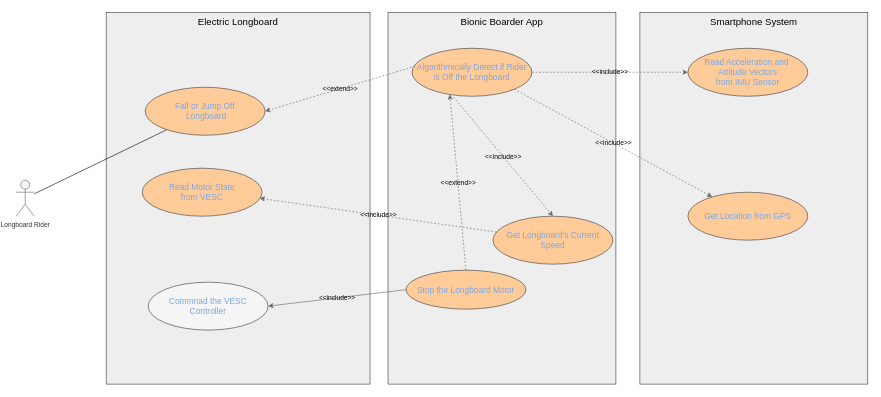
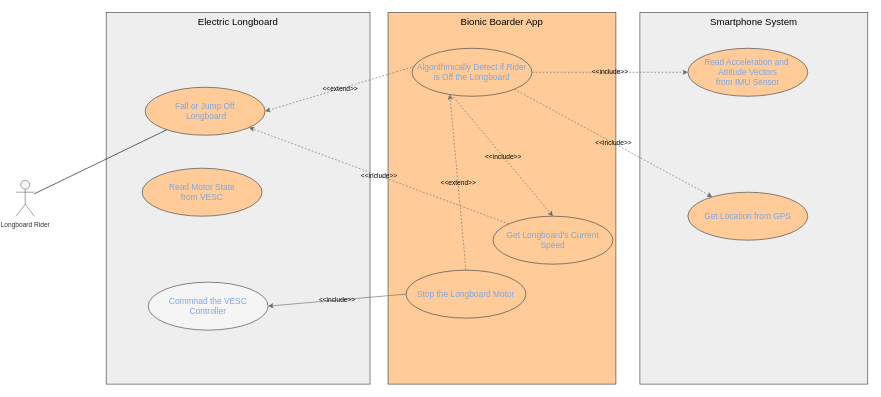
node "Bionic Boarder App": fillcolor #eeeeee -> #ffcc99
edge "Get Longboard's Current Speed" -> "Read Motor State from VESC": now "Get Longboard's Current Speed" -> "Fall or Jump Off Longboard"
node "Stop the Longboard Motor": size 120x39 -> 120x48
